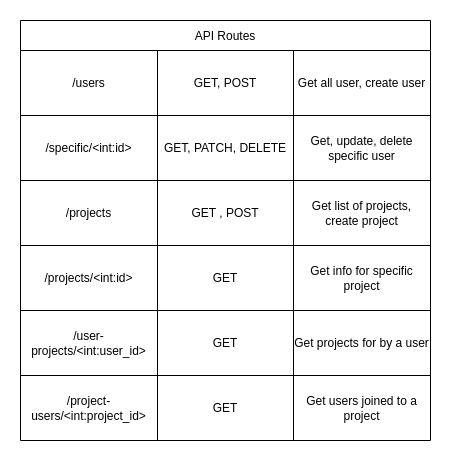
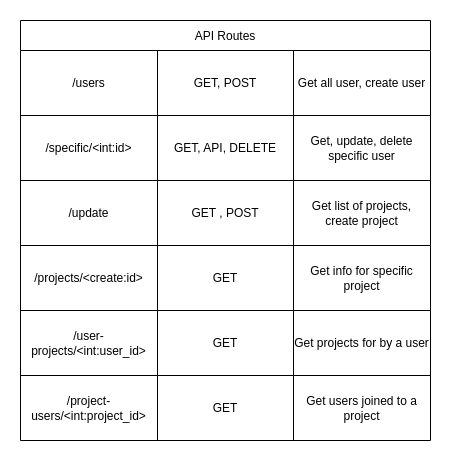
node "GET, PATCH, DELETE": label "GET, PATCH, DELETE" -> "GET, API, DELETE"
node "/projects": label "/projects" -> "/update"
node "/projects/<int:id>": label "/projects/<int:id>" -> "/projects/<create:id>"
